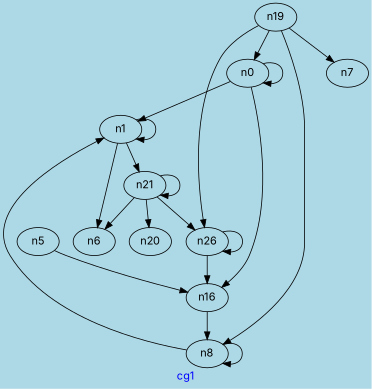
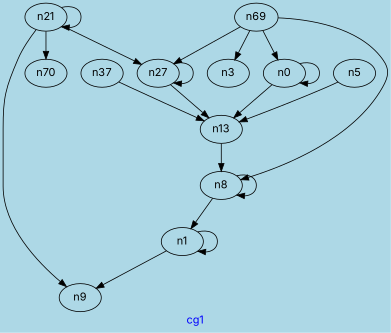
node "n19": label "n19" -> "n69"
node "n37": added
node "n7": label "n7" -> "n3"
edge "n0" -> "n1": removed
edge "n1" -> "n21": removed
node "n6": label "n6" -> "n9"
node "n20": label "n20" -> "n70"
node "n26": label "n26" -> "n27"
node "n16": label "n16" -> "n13"
